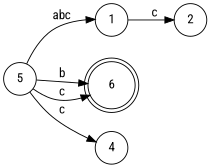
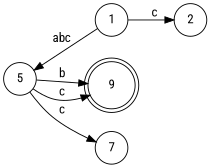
edge "5" -> "1": reversed
node "6": label "6" -> "9"
node "4": label "4" -> "7"
